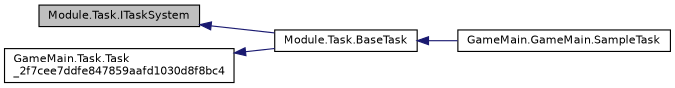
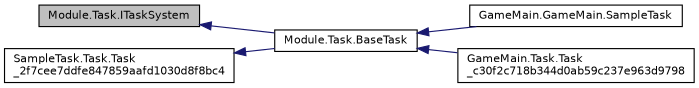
node "GameMain.Task.Task _2f7cee7ddfe847859aafd1030d8f8bc4": label "GameMain.Task.Task _2f7cee7ddfe847859aafd1030d8f8bc4" -> "SampleTask.Task.Task _2f7cee7ddfe847859aafd1030d8f8bc4"
node "GameMain.Task.Task _c30f2c718b344d0ab59c237e963d9798": added
